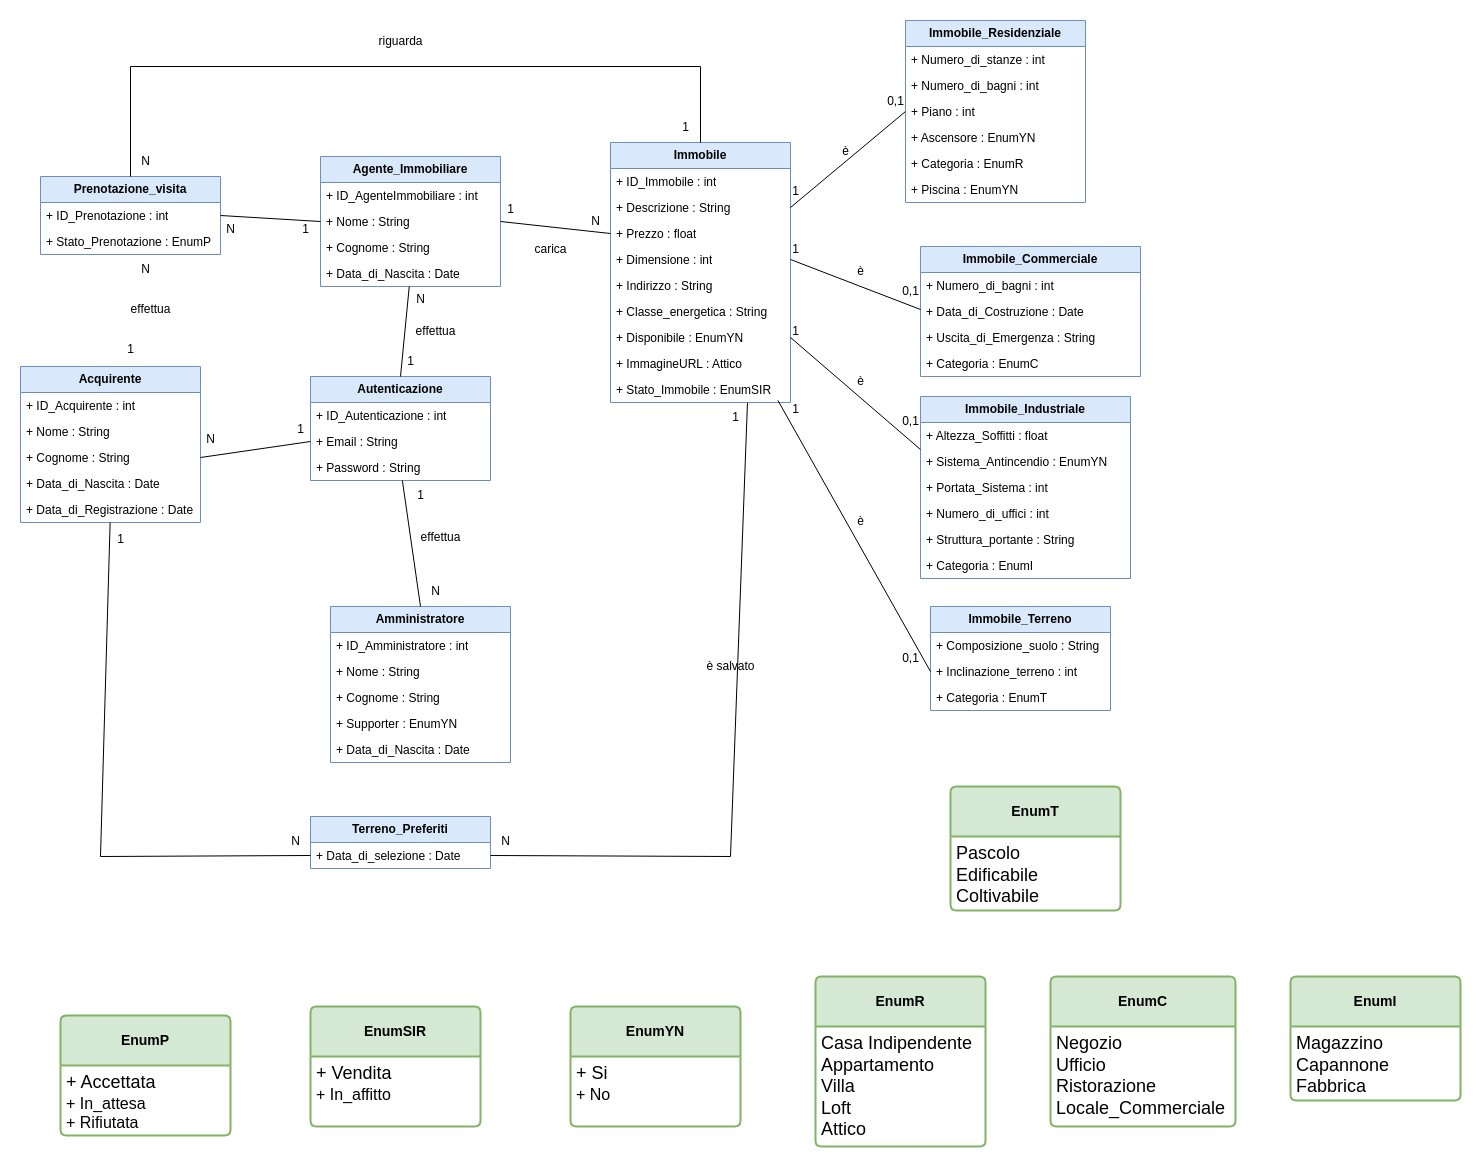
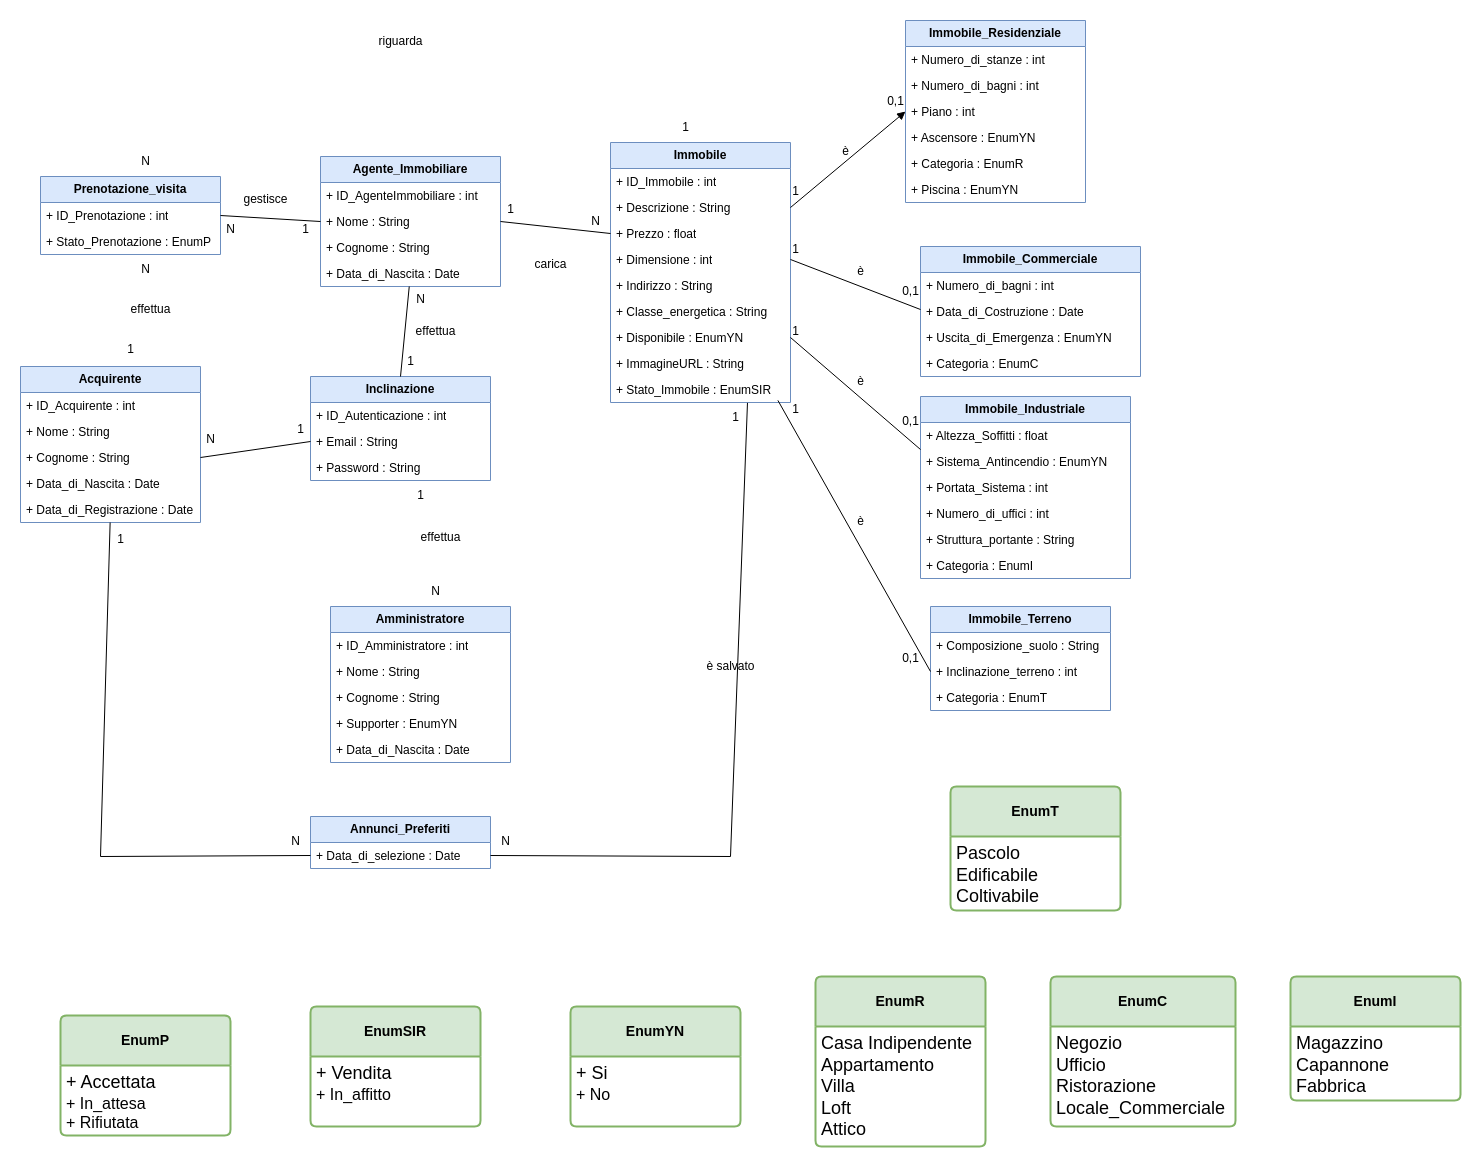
edge "Prenotazione_visita" -- "Immobile": removed
edge "+ Piano : int" -- "+ Descrizione : String": arrowhead none -> block
node "gestisce": added
node "carica": moved (551, 250) -> (551, 265)
node "+ Uscita_di_Emergenza : String": label "+ Uscita_di_Emergenza : String" -> "+ Uscita_di_Emergenza : EnumYN"
node "+ ImmagineURL : Attico": label "+ ImmagineURL : Attico" -> "+ ImmagineURL : String"
node "Autenticazione": label "Autenticazione" -> "Inclinazione"
edge "+ Password : String" -- "Amministratore": removed
node "Terreno_Preferiti": label "Terreno_Preferiti" -> "Annunci_Preferiti"
